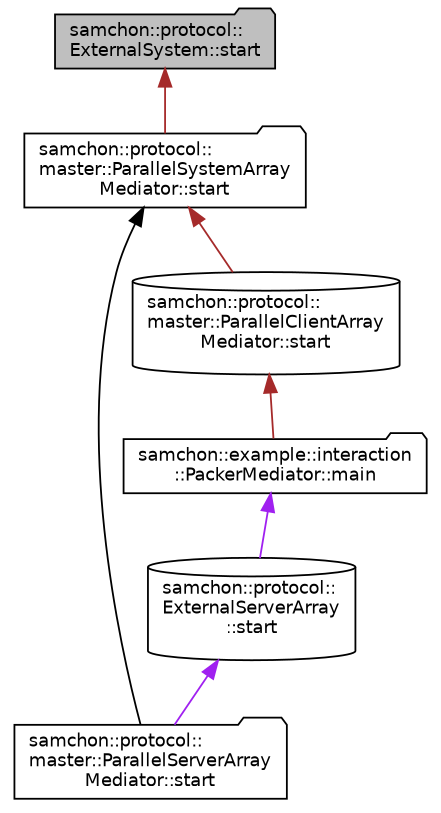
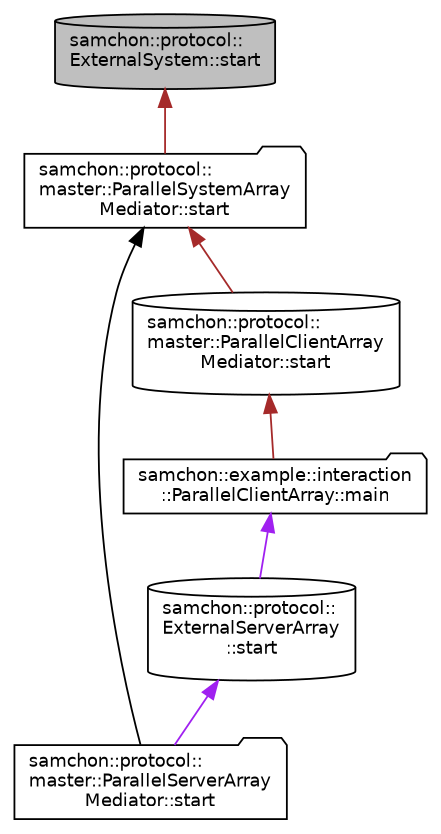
node "samchon::protocol:: ExternalSystem::start": shape folder -> cylinder
node "samchon::example::interaction ::PackerMediator::main": label "samchon::example::interaction ::PackerMediator::main" -> "samchon::example::interaction ::ParallelClientArray::main"
